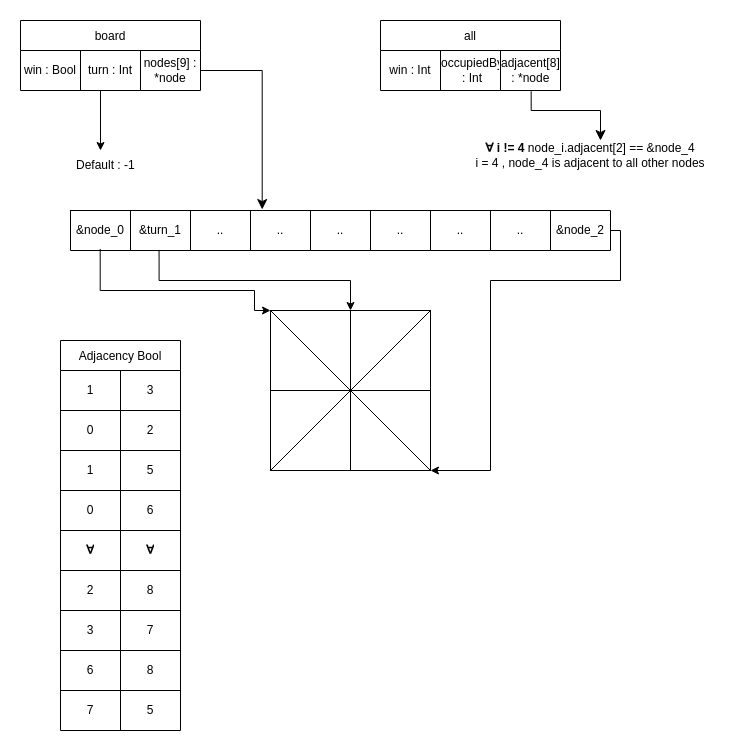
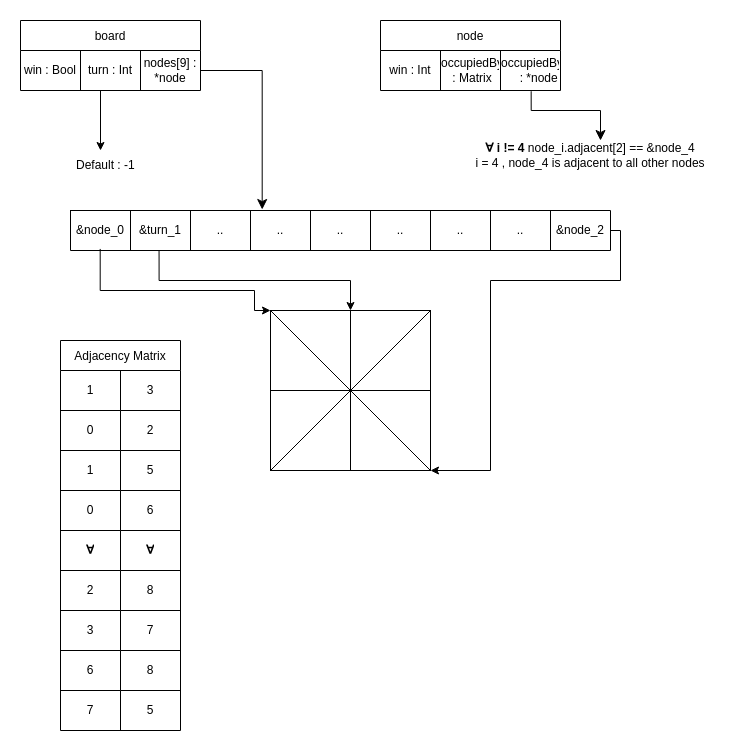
node "all": label "all" -> "node"
node "occupiedBy : Int": label "occupiedBy : Int" -> "occupiedBy : Matrix"
node "adjacent[8] : *node": label "adjacent[8] : *node" -> "occupiedBy[8] : *node"
node "Adjacency Bool": label "Adjacency Bool" -> "Adjacency Matrix"
